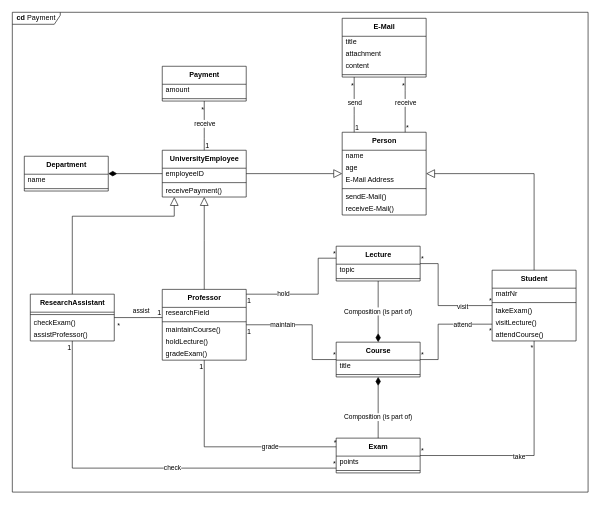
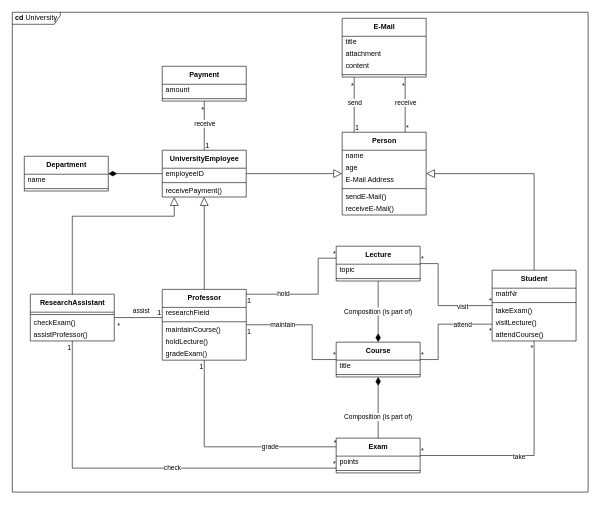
node "cd Payment": label "cd Payment" -> "cd University"
